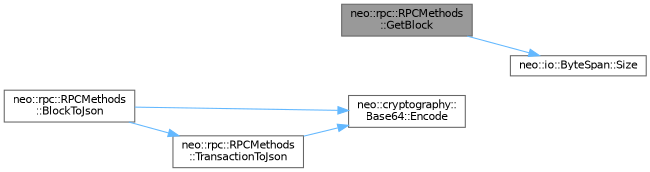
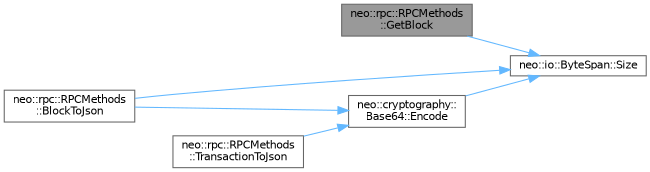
edge "neo::cryptography:: Base64::Encode" -> "neo::io::ByteSpan::Size": added
edge "neo::rpc::RPCMethods ::BlockToJson" -> "neo::rpc::RPCMethods ::TransactionToJson": now "neo::rpc::RPCMethods ::BlockToJson" -> "neo::io::ByteSpan::Size"
